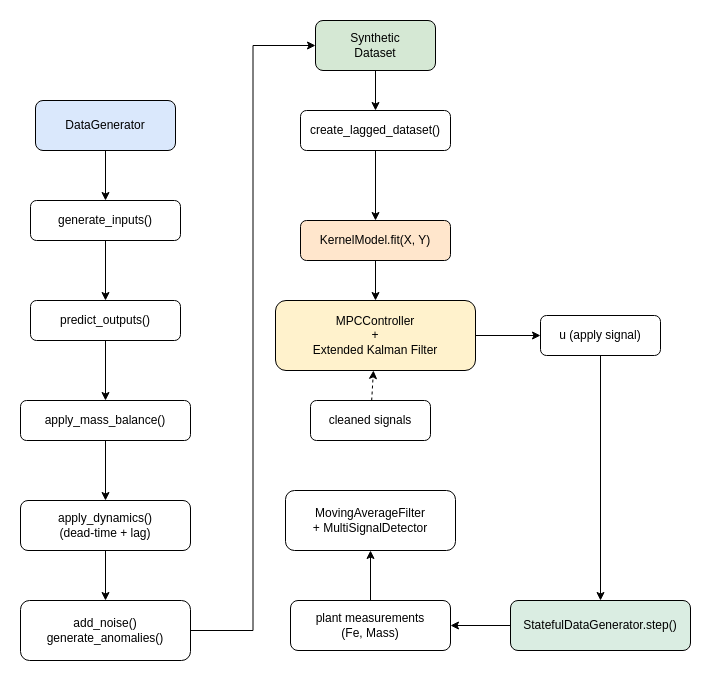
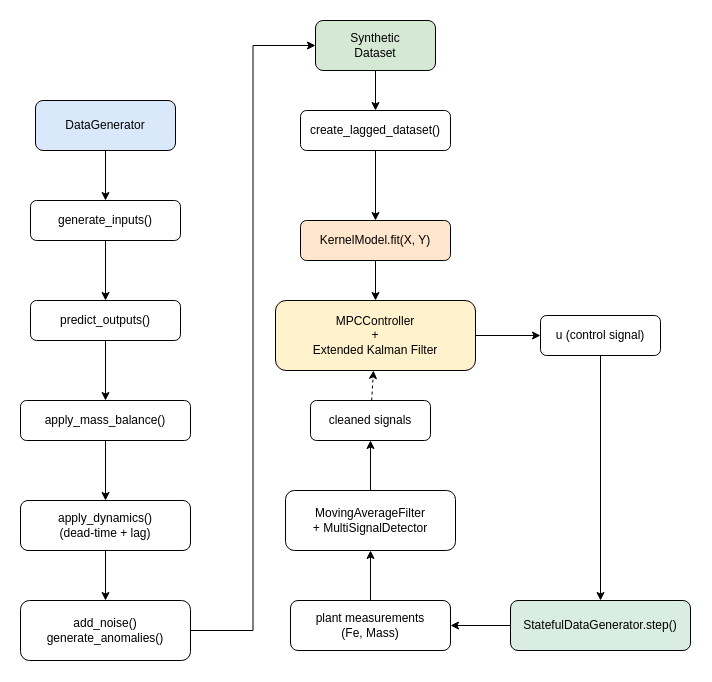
node "u (apply signal)": label "u (apply signal)" -> "u (control signal)"
edge "MovingAverageFilter + MultiSignalDetector" -> "cleaned signals": added
